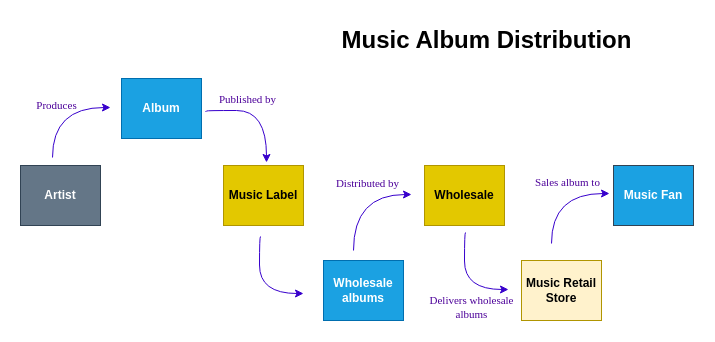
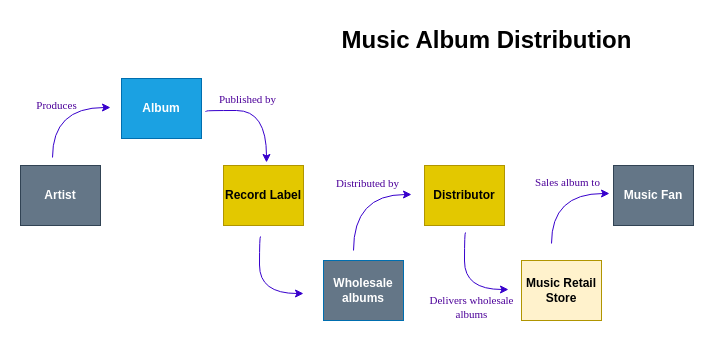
node "Music Label": label "Music Label" -> "Record Label"
node "Wholesale": label "Wholesale" -> "Distributor"
node "Music Fan": fillcolor #1ba1e2 -> #647687
node "Wholesale albums": fillcolor #1ba1e2 -> #647687
